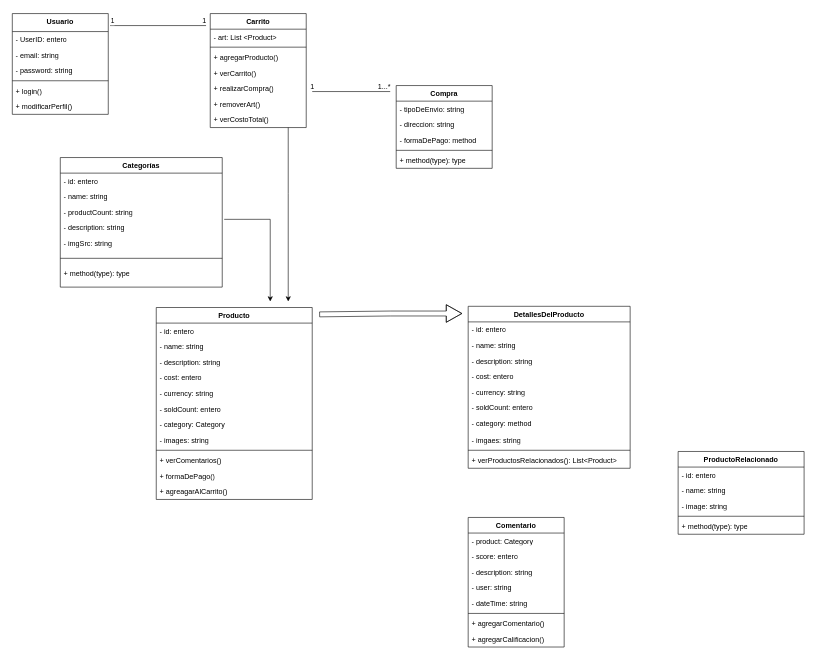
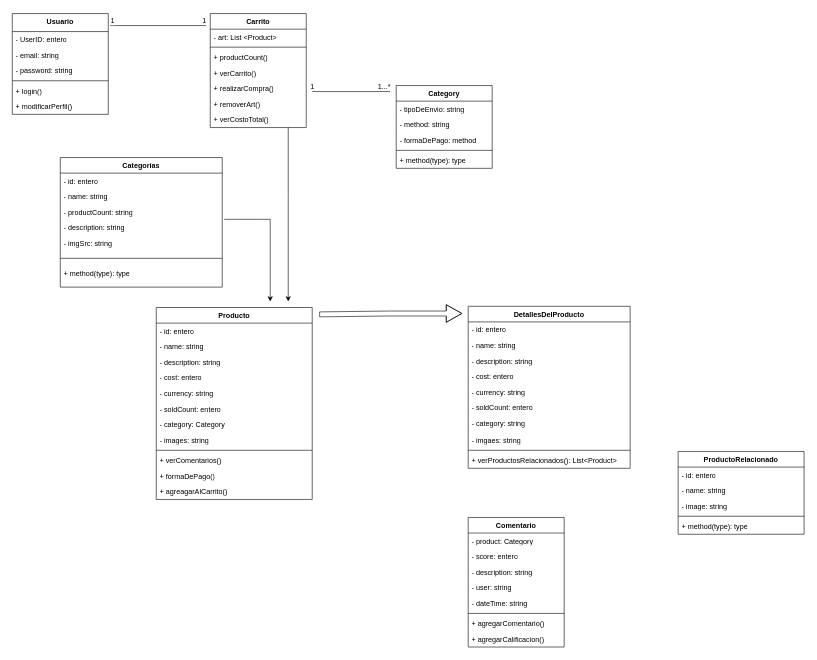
node "+ agregarProducto()": label "+ agregarProducto()" -> "+ productCount()"
node "Compra": label "Compra" -> "Category"
node "- direccion: string": label "- direccion: string" -> "- method: string"
node "- category: method": label "- category: method" -> "- category: string"
